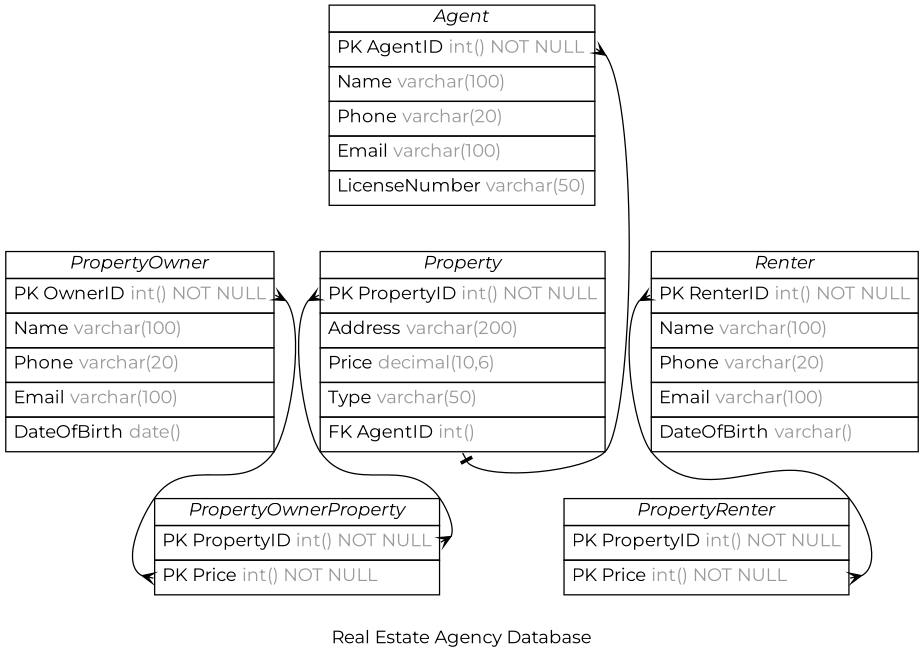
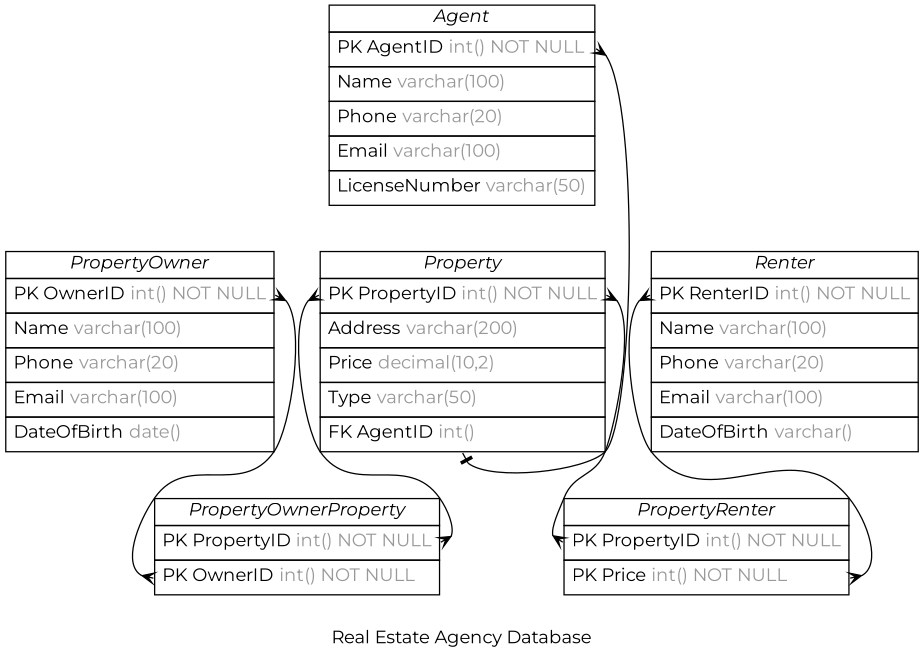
node "Property": text "decimal(10,6)" -> "decimal(10,2)"
edge "Property" -- "PropertyRenter": added
node "PropertyOwnerProperty": text "PK Price" -> "PK OwnerID"
